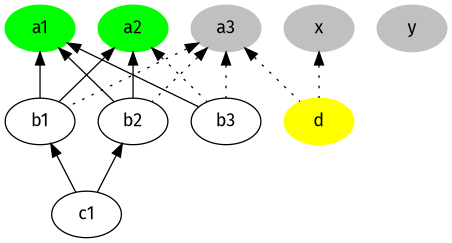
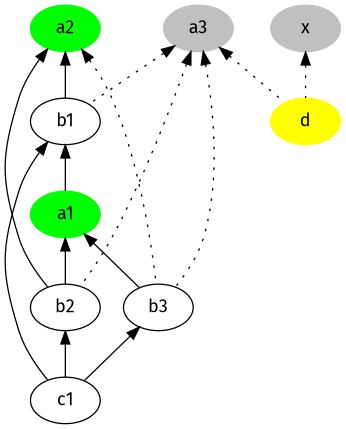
node "y": removed
edge "b1" -> "a1": reversed
edge "c1" -> "b3": added
